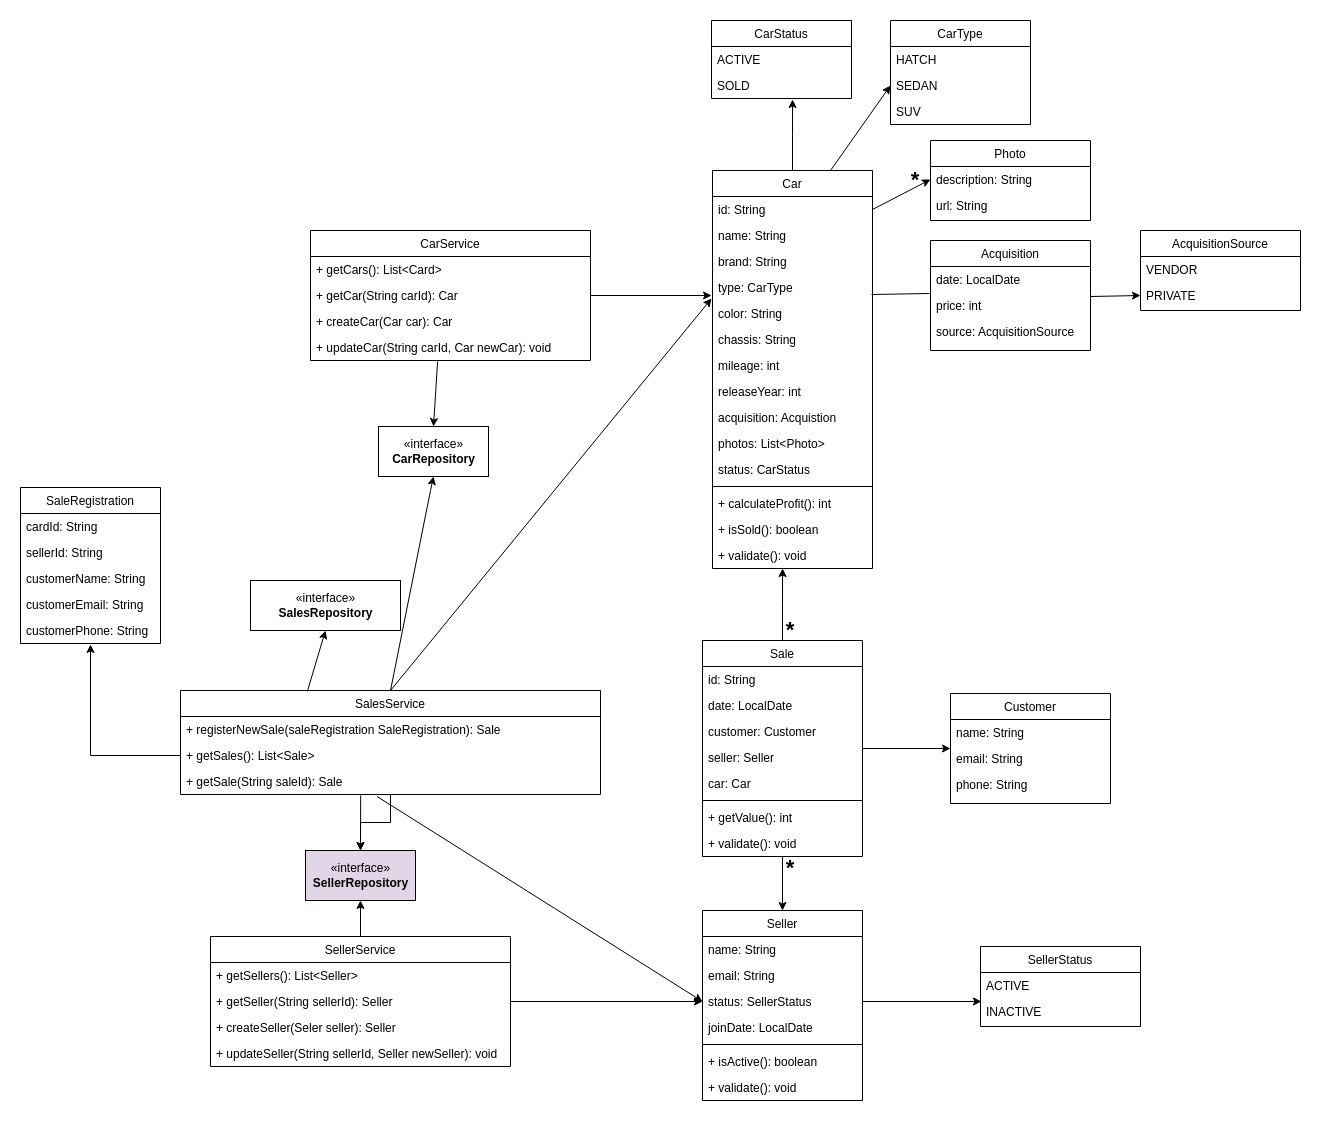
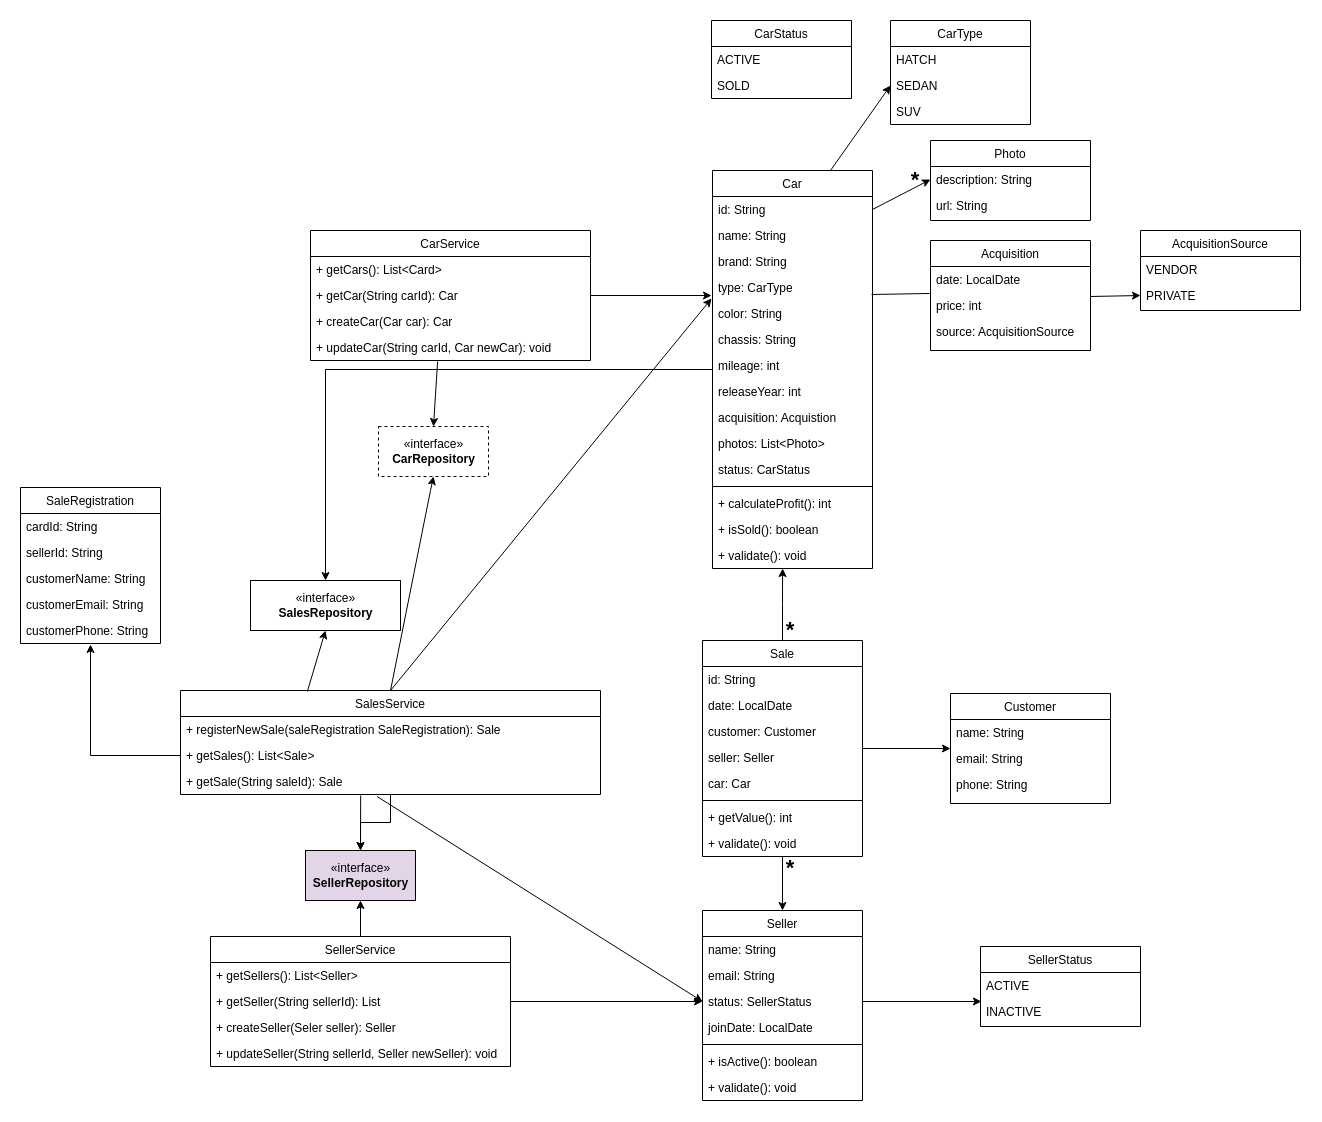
edge "Car" -> "SOLD": now "Car" -> "«interface» SalesRepository"
node "«interface» CarRepository": style solid -> dashed
node "+ getSeller(String sellerId): Seller": label "+ getSeller(String sellerId): Seller" -> "+ getSeller(String sellerId): List"
